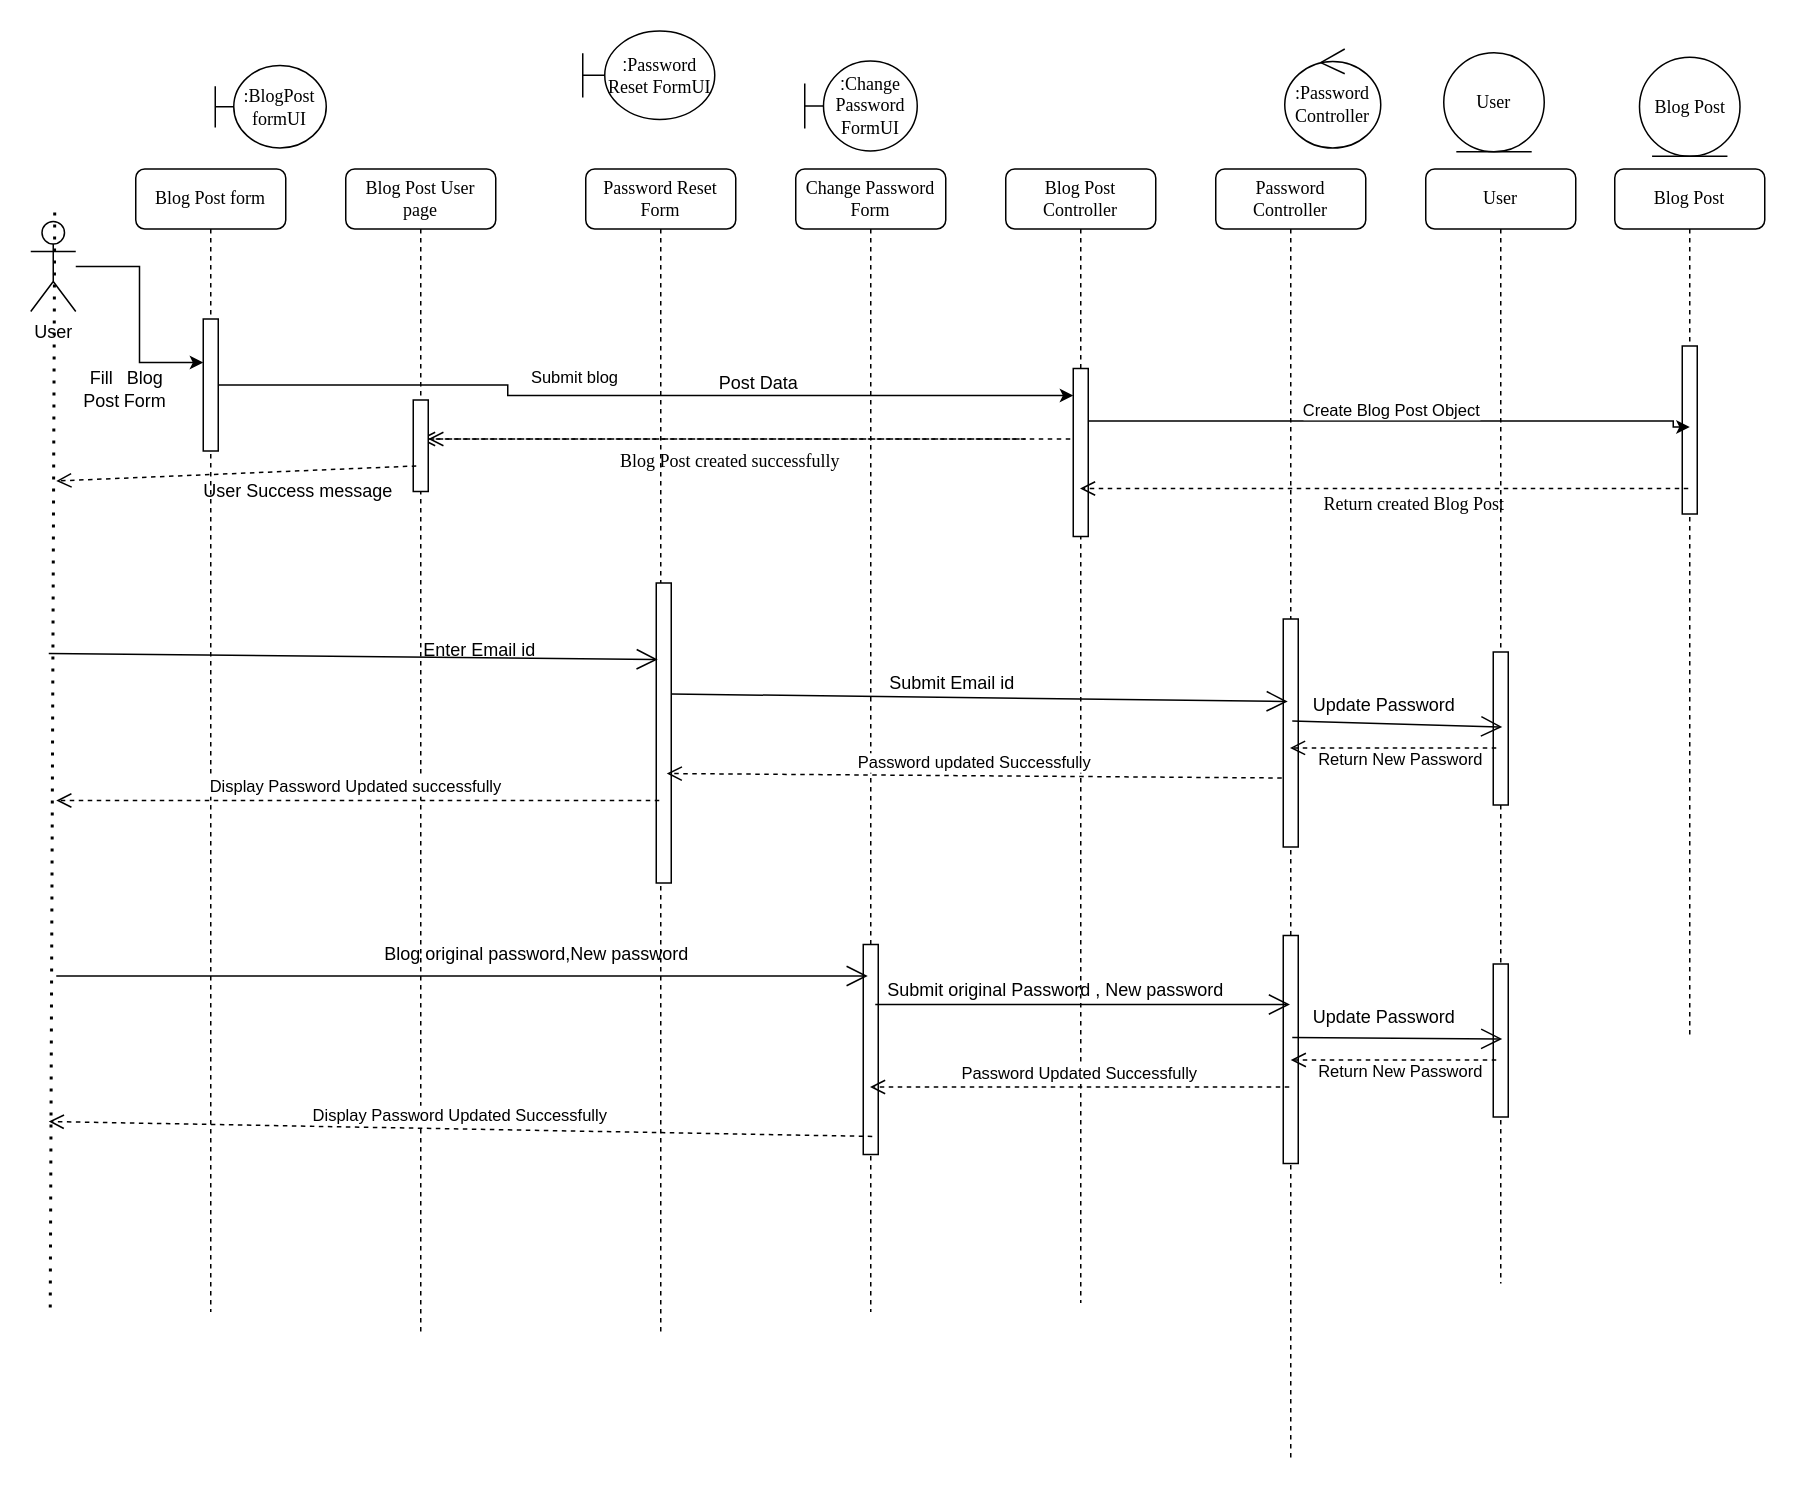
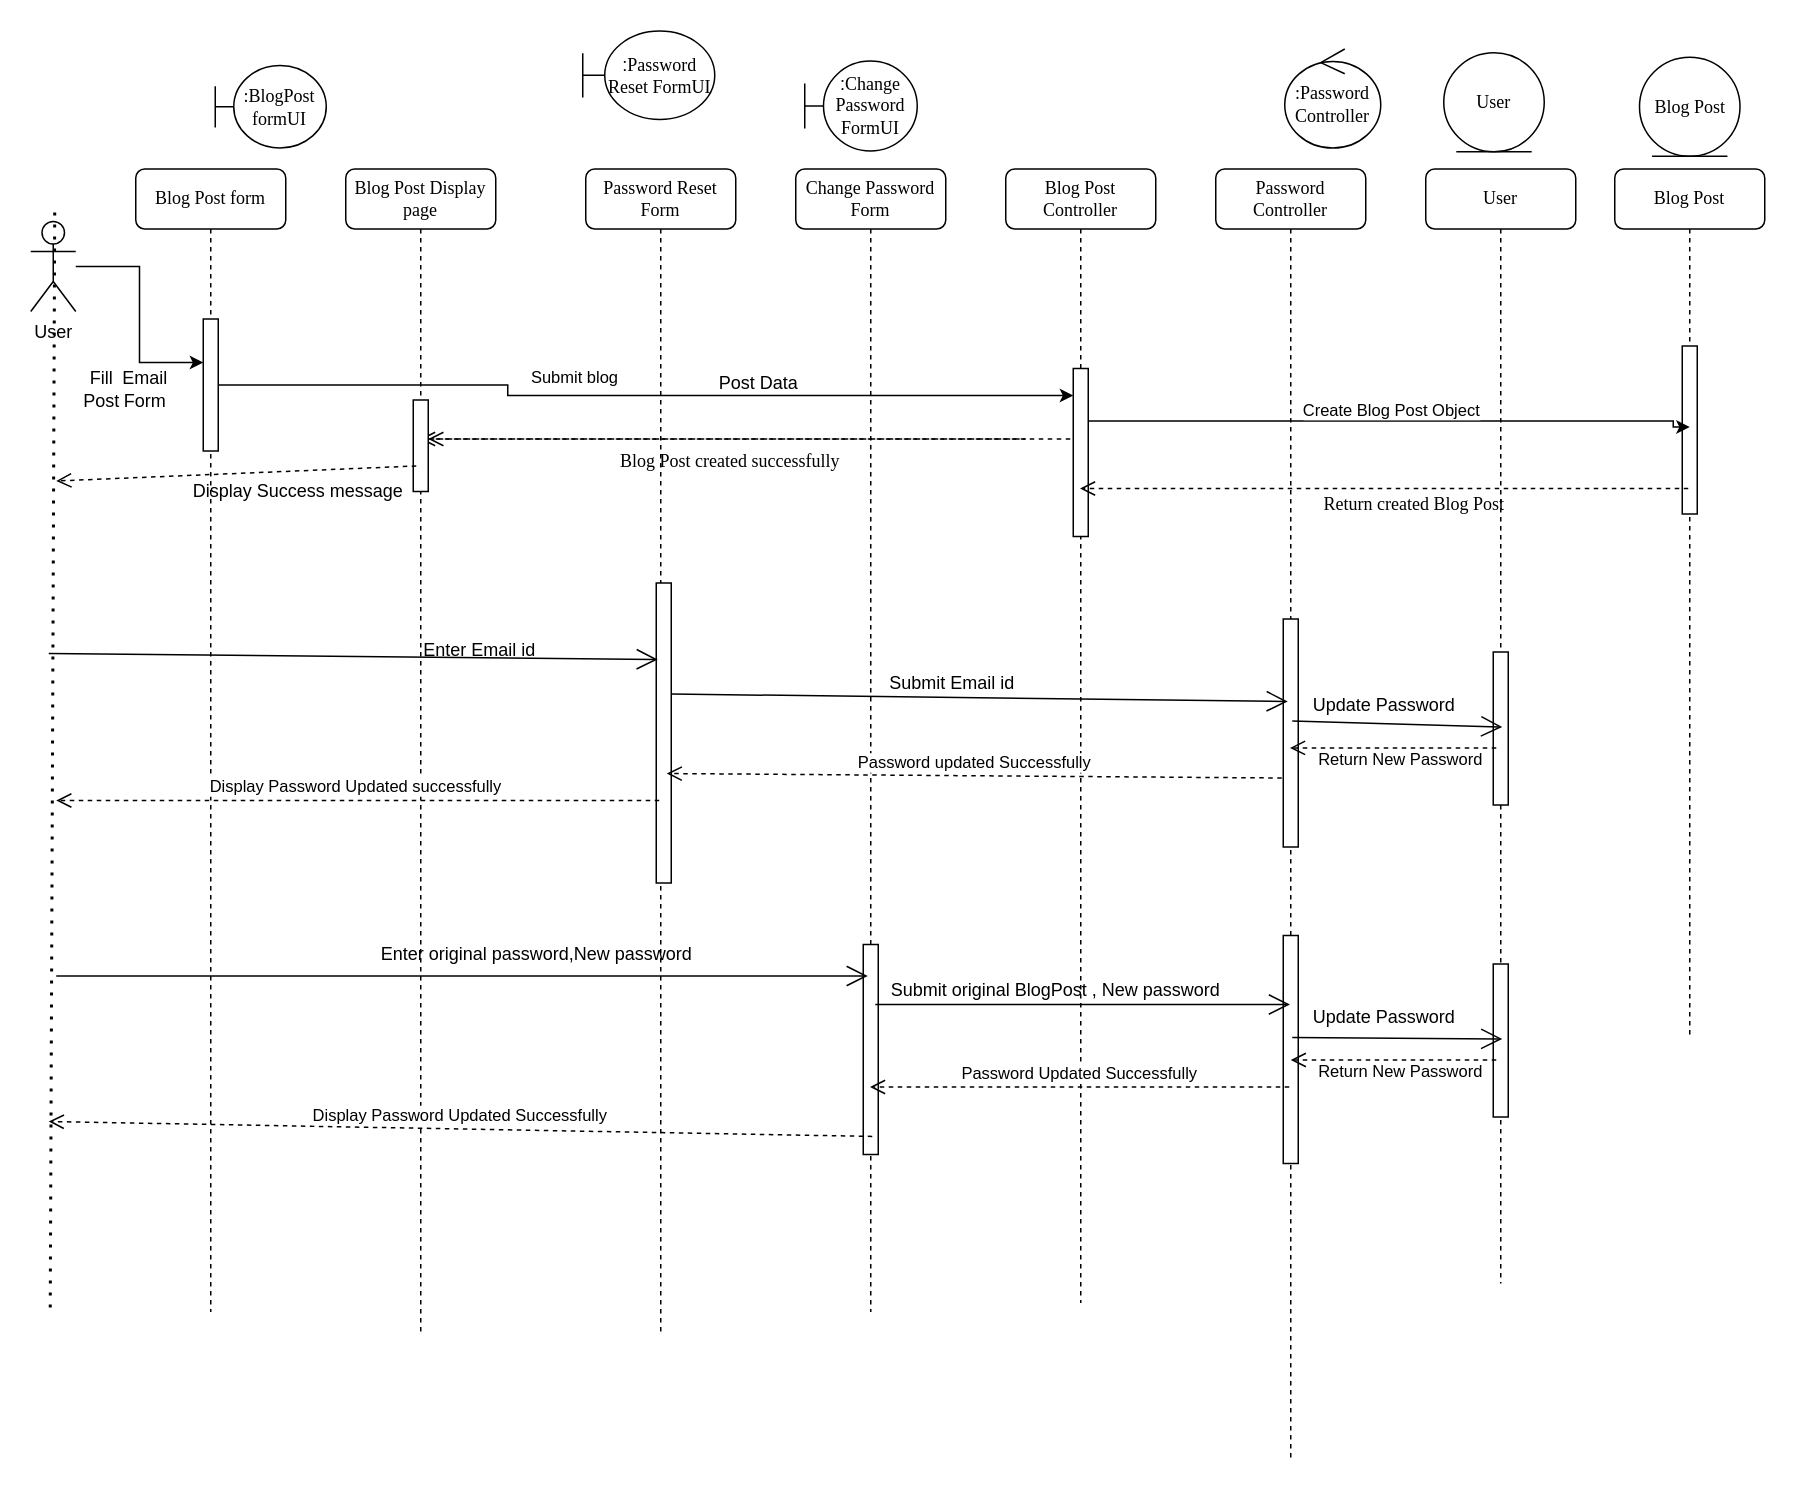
node "Blog Post User page": label "Blog Post User page" -> "Blog Post Display page"
node "Blog Form": label "Blog Form" -> "Email Form"
node "User Success message": label "User Success message" -> "Display Success message"
node "Blog original password,New password": label "Blog original password,New password" -> "Enter original password,New password"
node "Submit original Password , New password": label "Submit original Password , New password" -> "Submit original BlogPost , New password"
